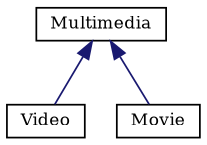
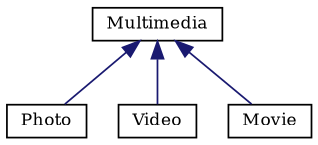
node "Photo": added
